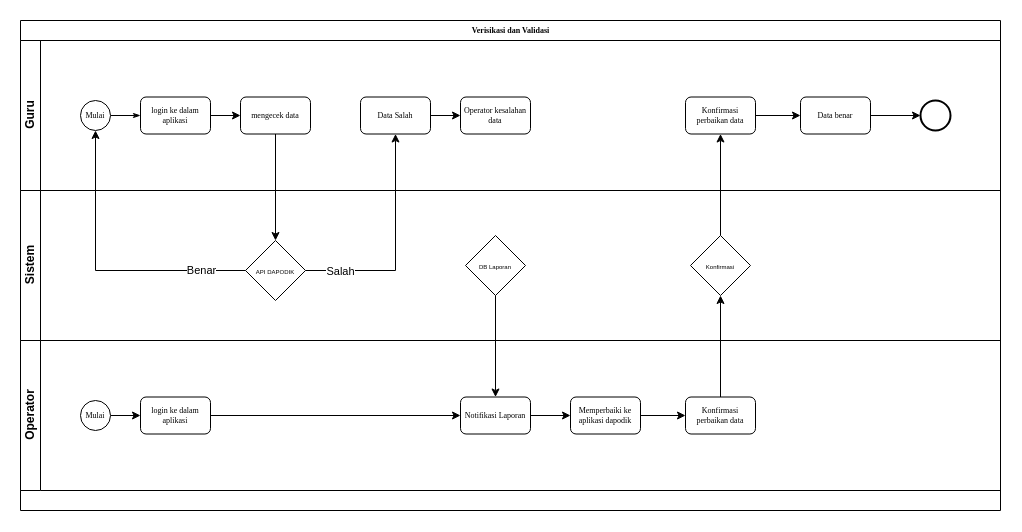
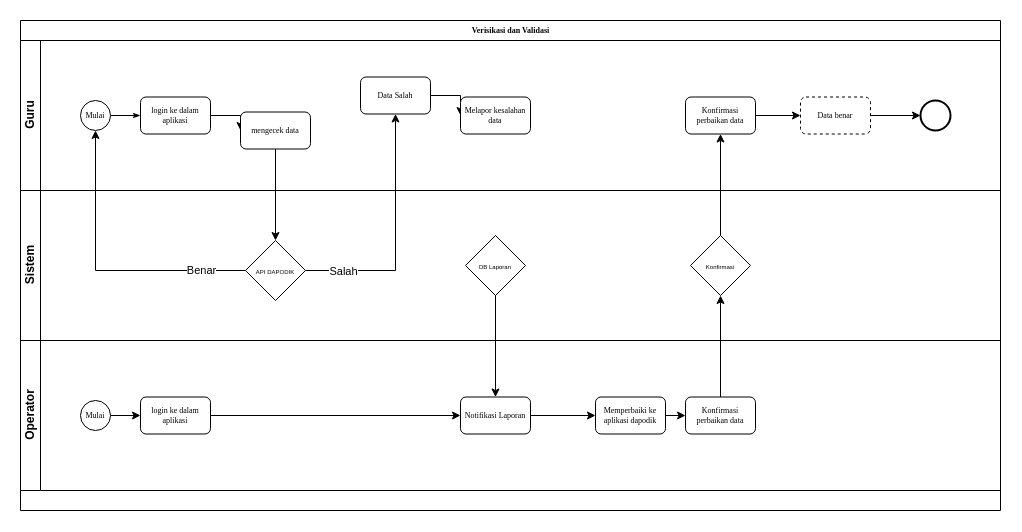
node "mengecek data": moved (276, 116) -> (276, 131)
node "Data Salah": moved (396, 116) -> (396, 96)
node "Operator kesalahan data": label "Operator kesalahan data" -> "Melapor kesalahan data"
node "Data benar": style solid -> dashed
node "Memperbaiki ke aplikasi dapodik": moved (606, 416) -> (631, 416)
